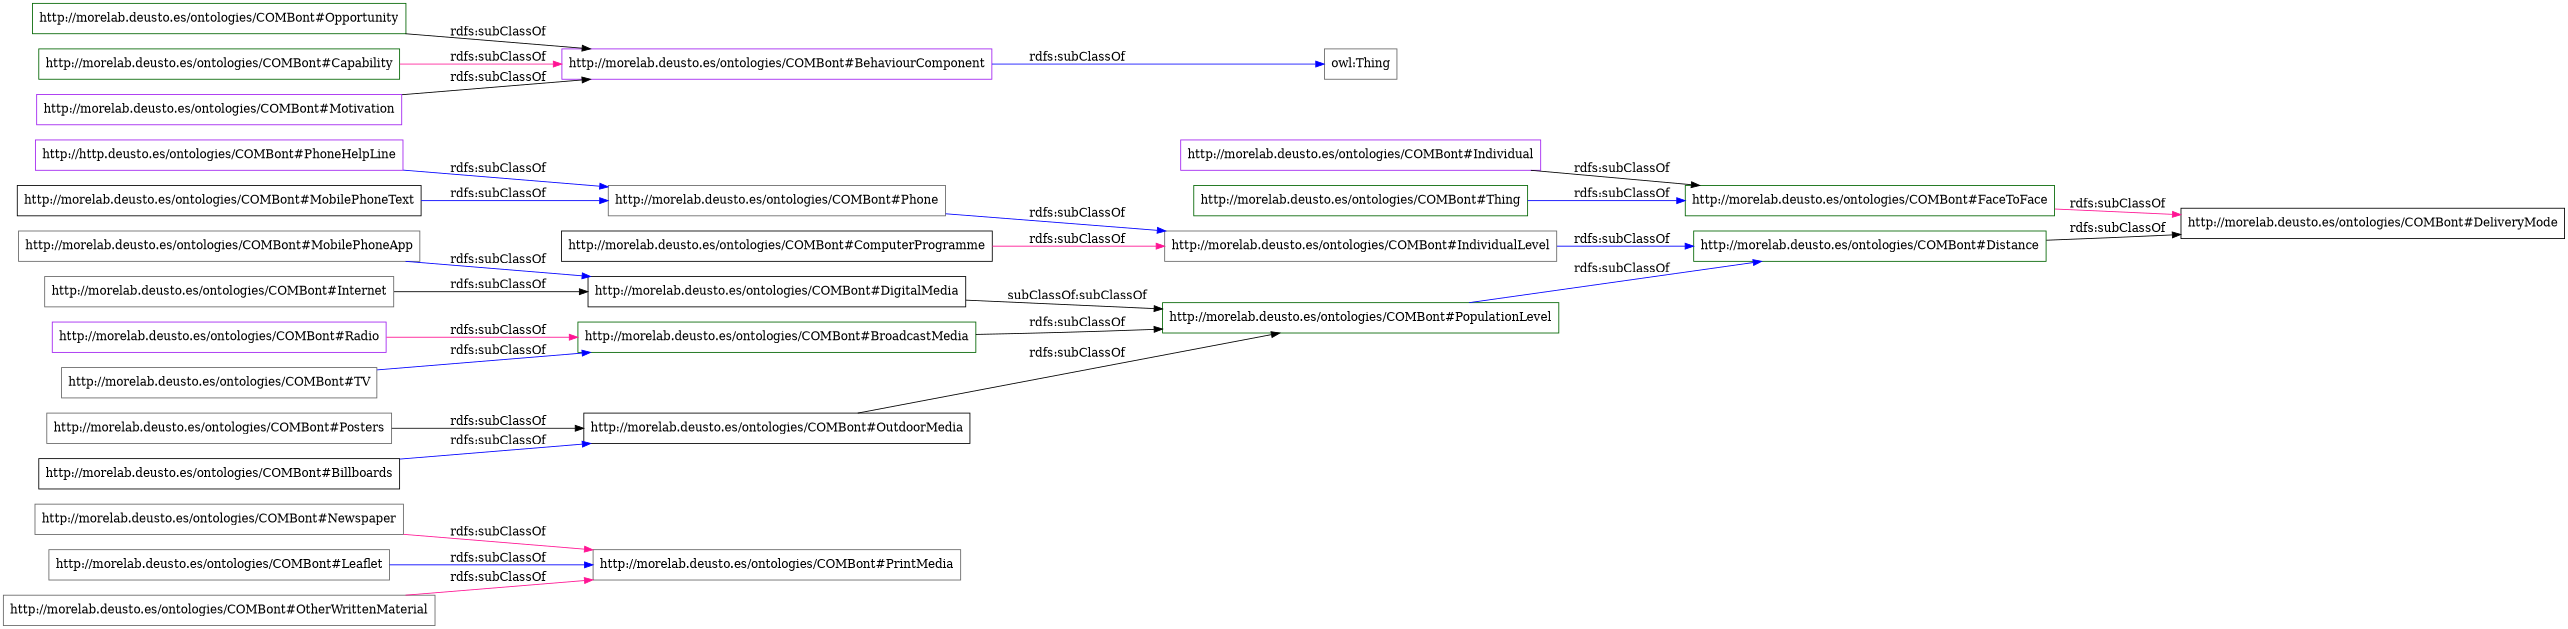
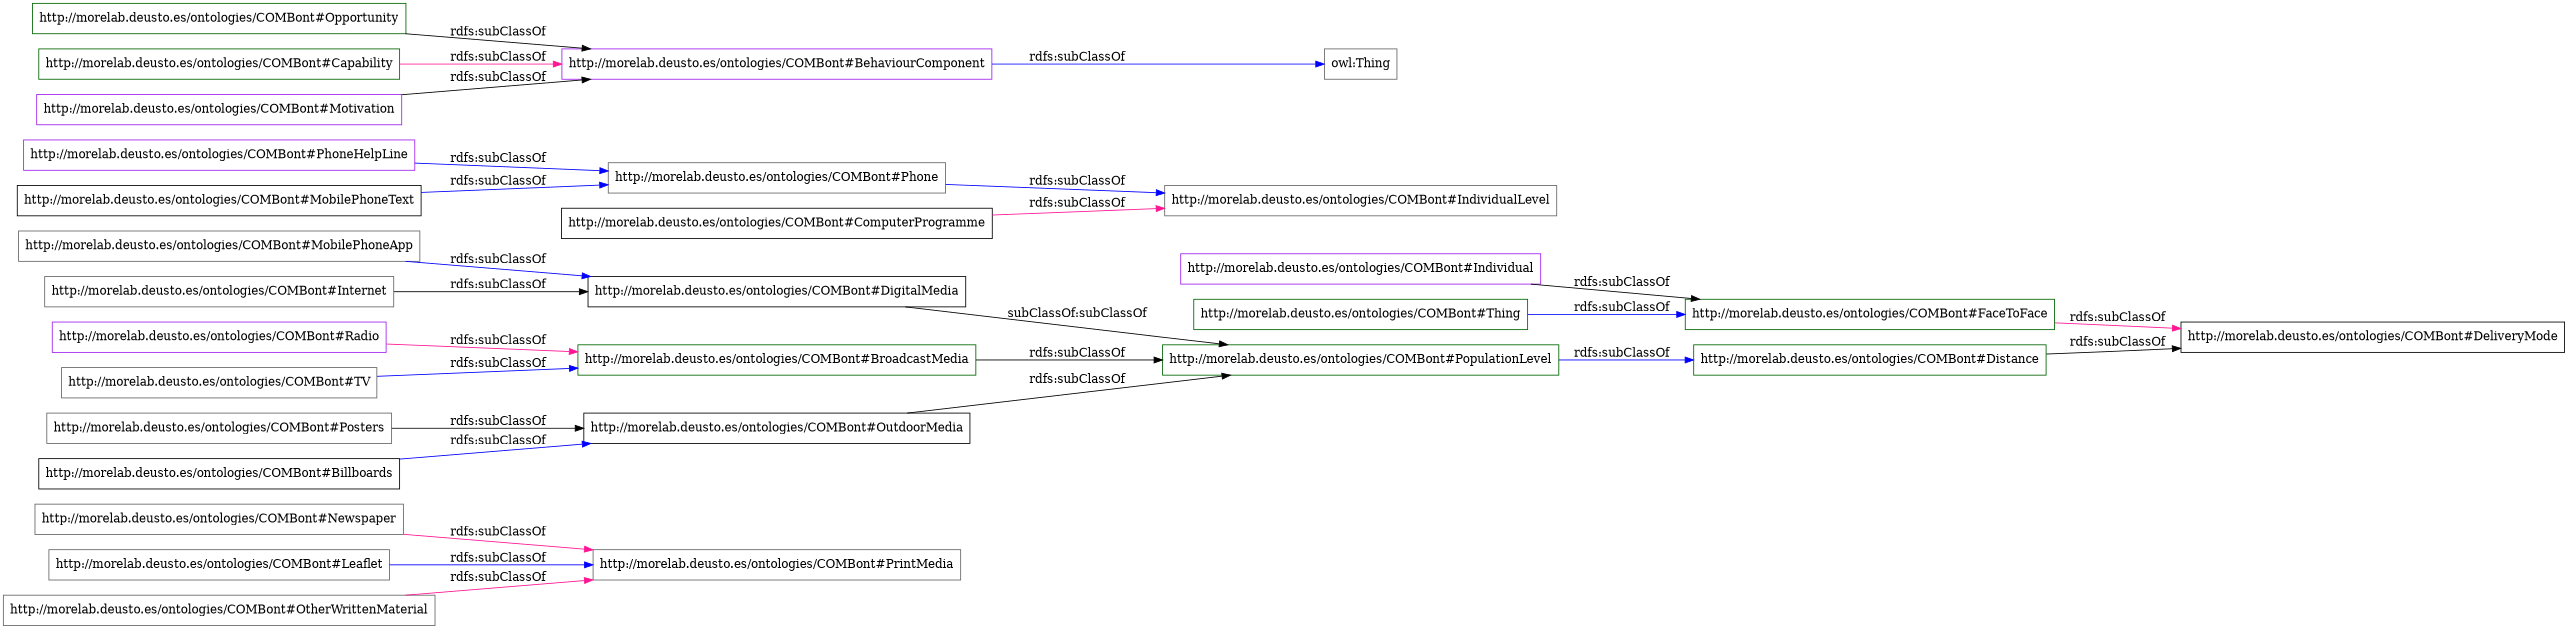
node "http://http.deusto.es/ontologies/COMBont#PhoneHelpLine": label "http://http.deusto.es/ontologies/COMBont#PhoneHelpLine" -> "http://morelab.deusto.es/ontologies/COMBont#PhoneHelpLine"
edge "http://morelab.deusto.es/ontologies/COMBont#IndividualLevel" -> "http://morelab.deusto.es/ontologies/COMBont#Distance": removed, label "rdfs:subClassOf"
